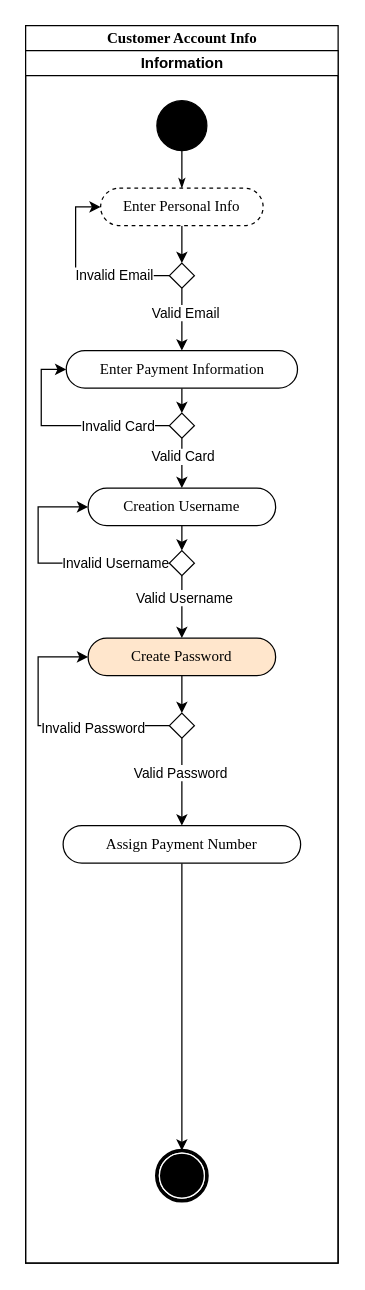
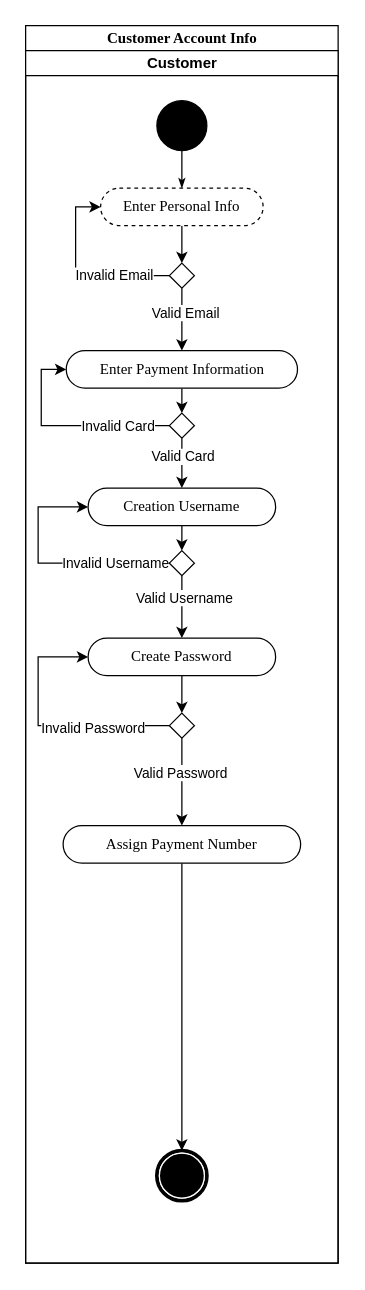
node "Information": label "Information" -> "Customer"
node "Create Password": fillcolor #ffe6cc -> #ffffff
